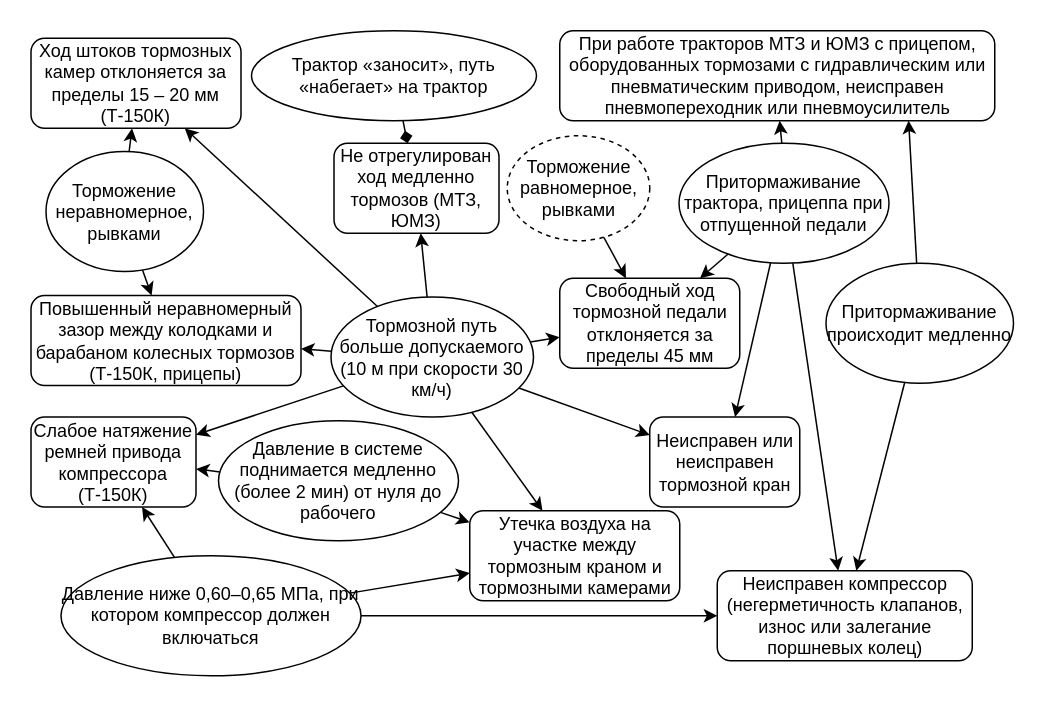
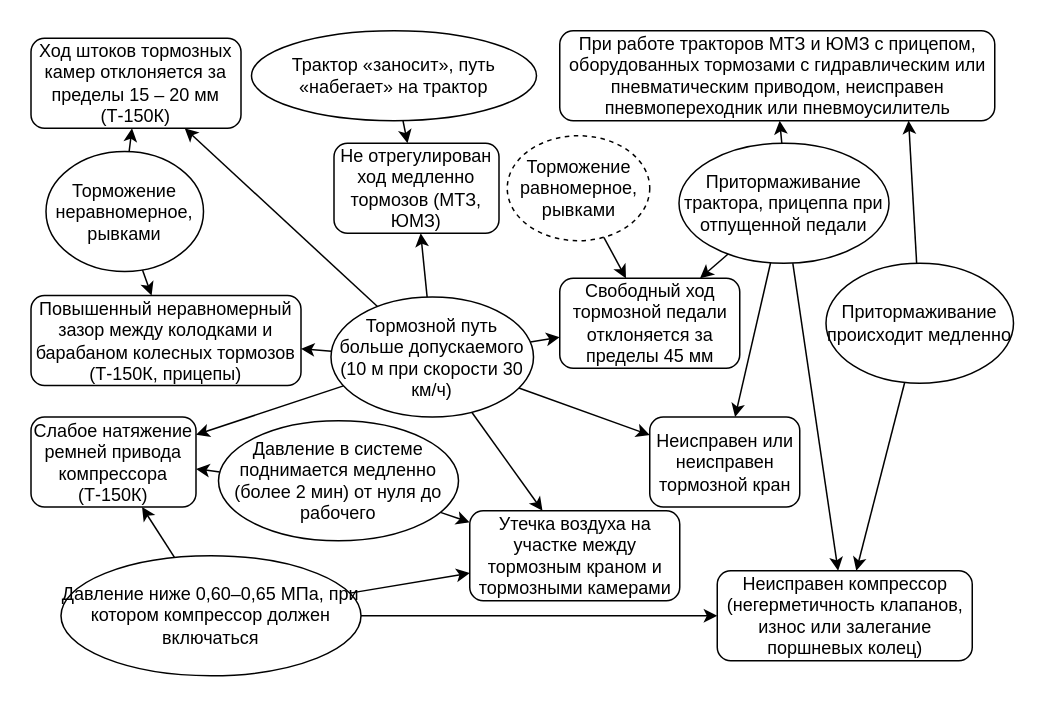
edge "Трактор «заносит», путь «набегает» на трактор" -> "Не отрегулирован ход медленно тормозов (МТЗ, ЮМЗ)": arrowhead diamond -> classic
